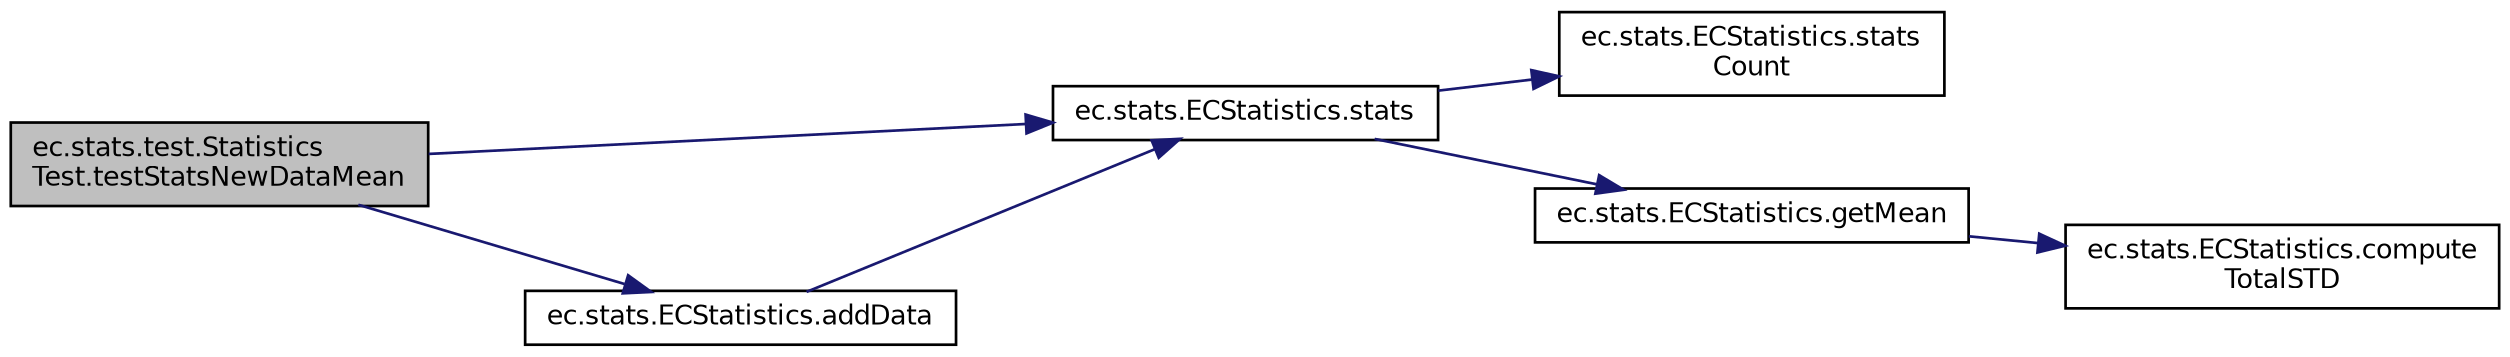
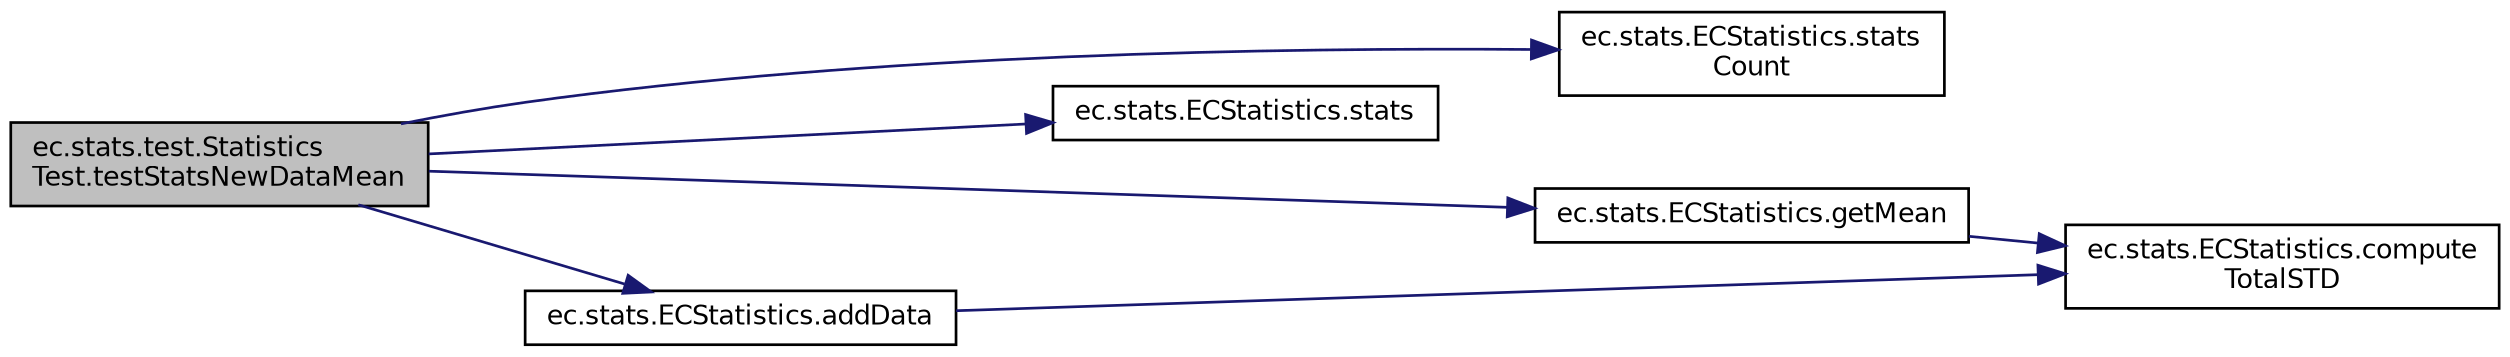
edge "ec.stats.ECStatistics.stats" -> "ec.stats.ECStatistics.stats Count": now "ec.stats.test.Statistics Test.testStatsNewDataMean" -> "ec.stats.ECStatistics.stats Count"
edge "ec.stats.ECStatistics.stats" -> "ec.stats.ECStatistics.getMean": now "ec.stats.test.Statistics Test.testStatsNewDataMean" -> "ec.stats.ECStatistics.getMean"
edge "ec.stats.ECStatistics.addData" -> "ec.stats.ECStatistics.stats": now "ec.stats.ECStatistics.addData" -> "ec.stats.ECStatistics.compute TotalSTD"
